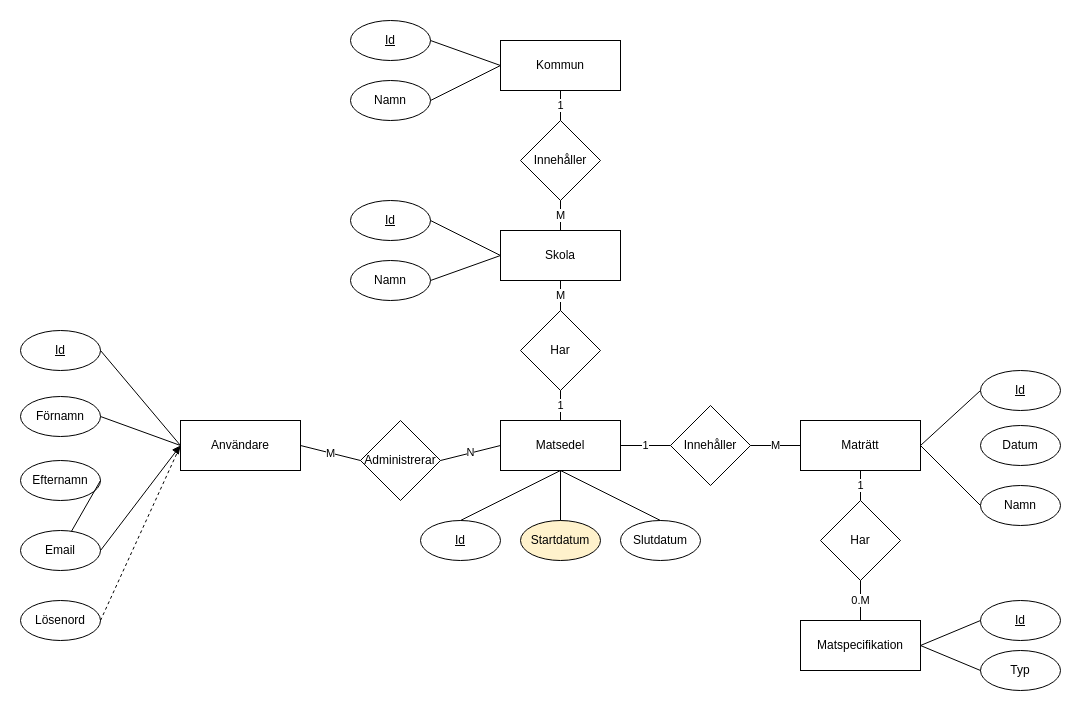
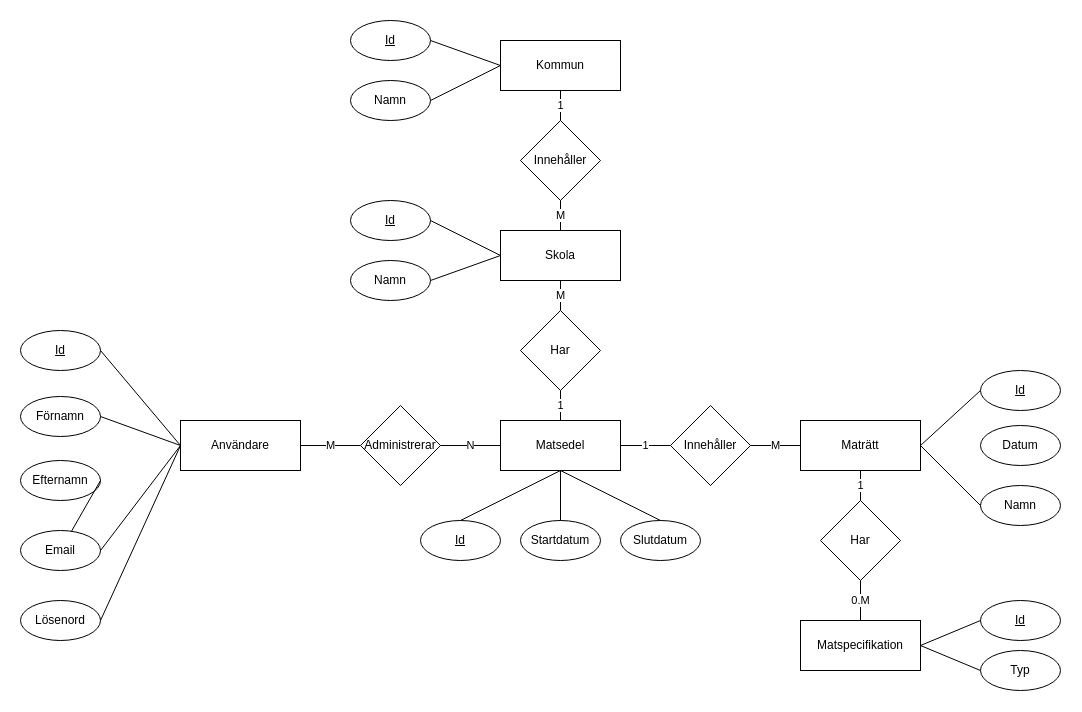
edge "Email" -> "Användare": arrowhead block -> none
node "Administrerar": moved (401, 461) -> (401, 446)
edge "Användare" -- "Lösenord": style dashed -> solid
node "Startdatum": fillcolor #fff2cc -> #ffffff
